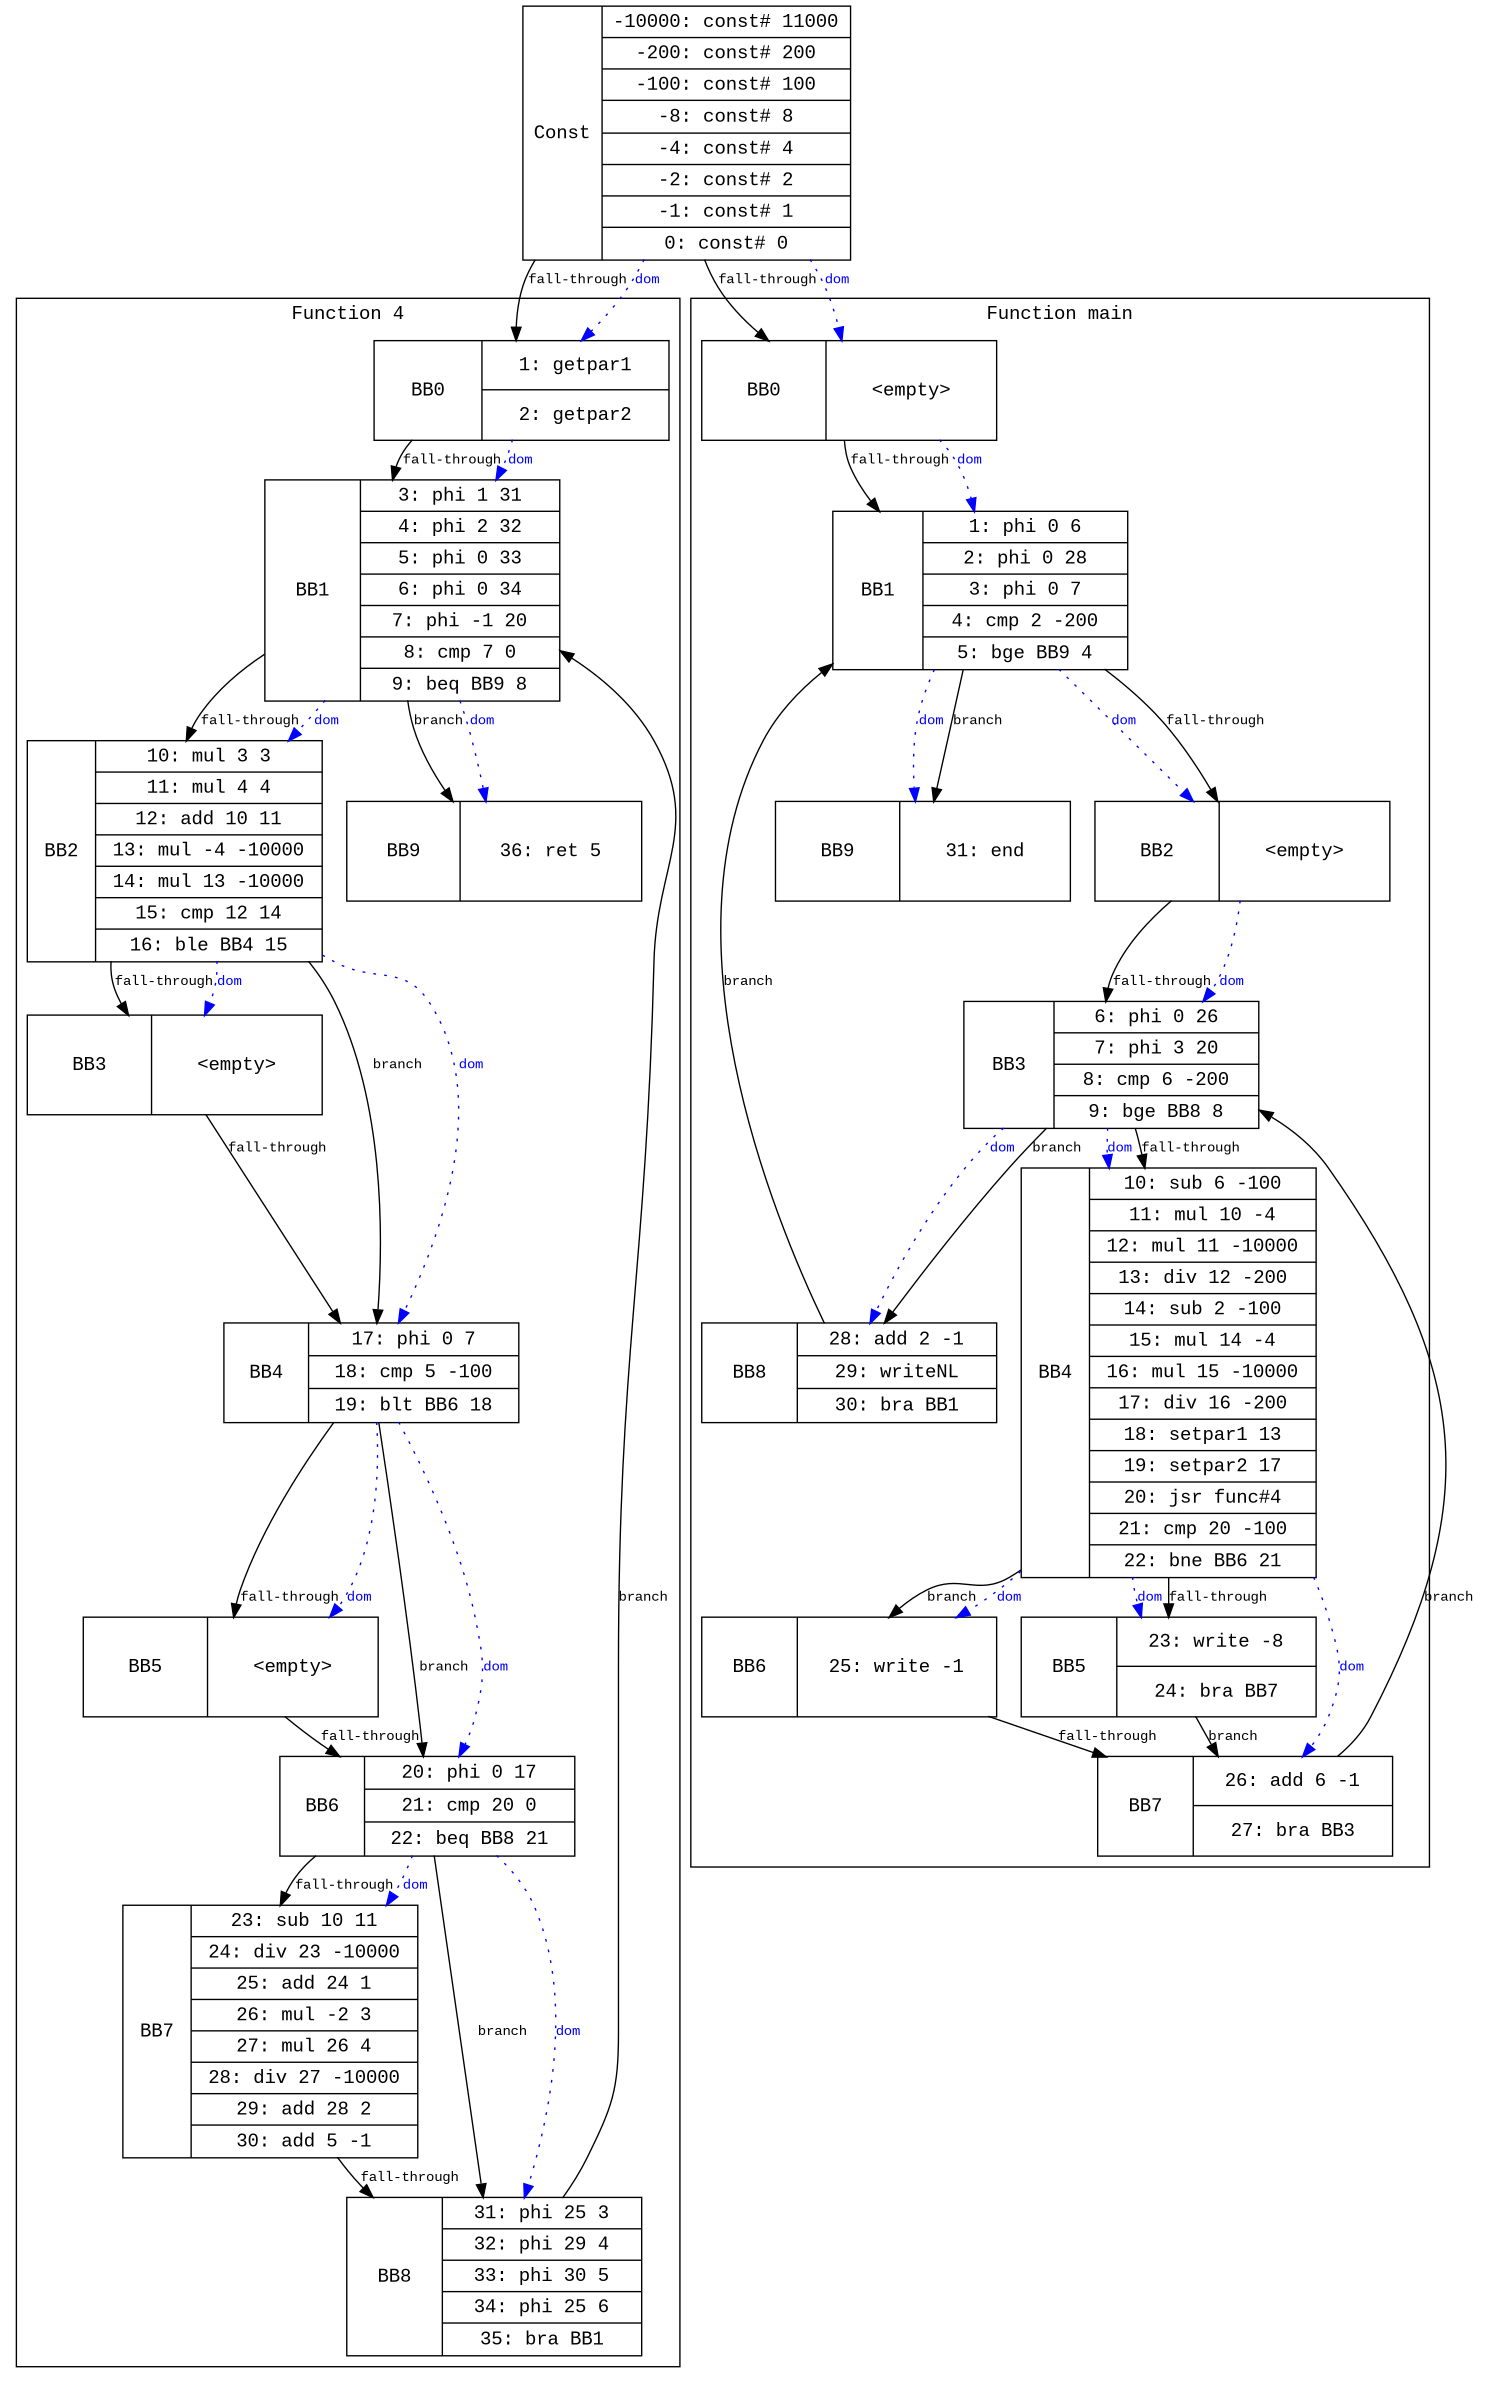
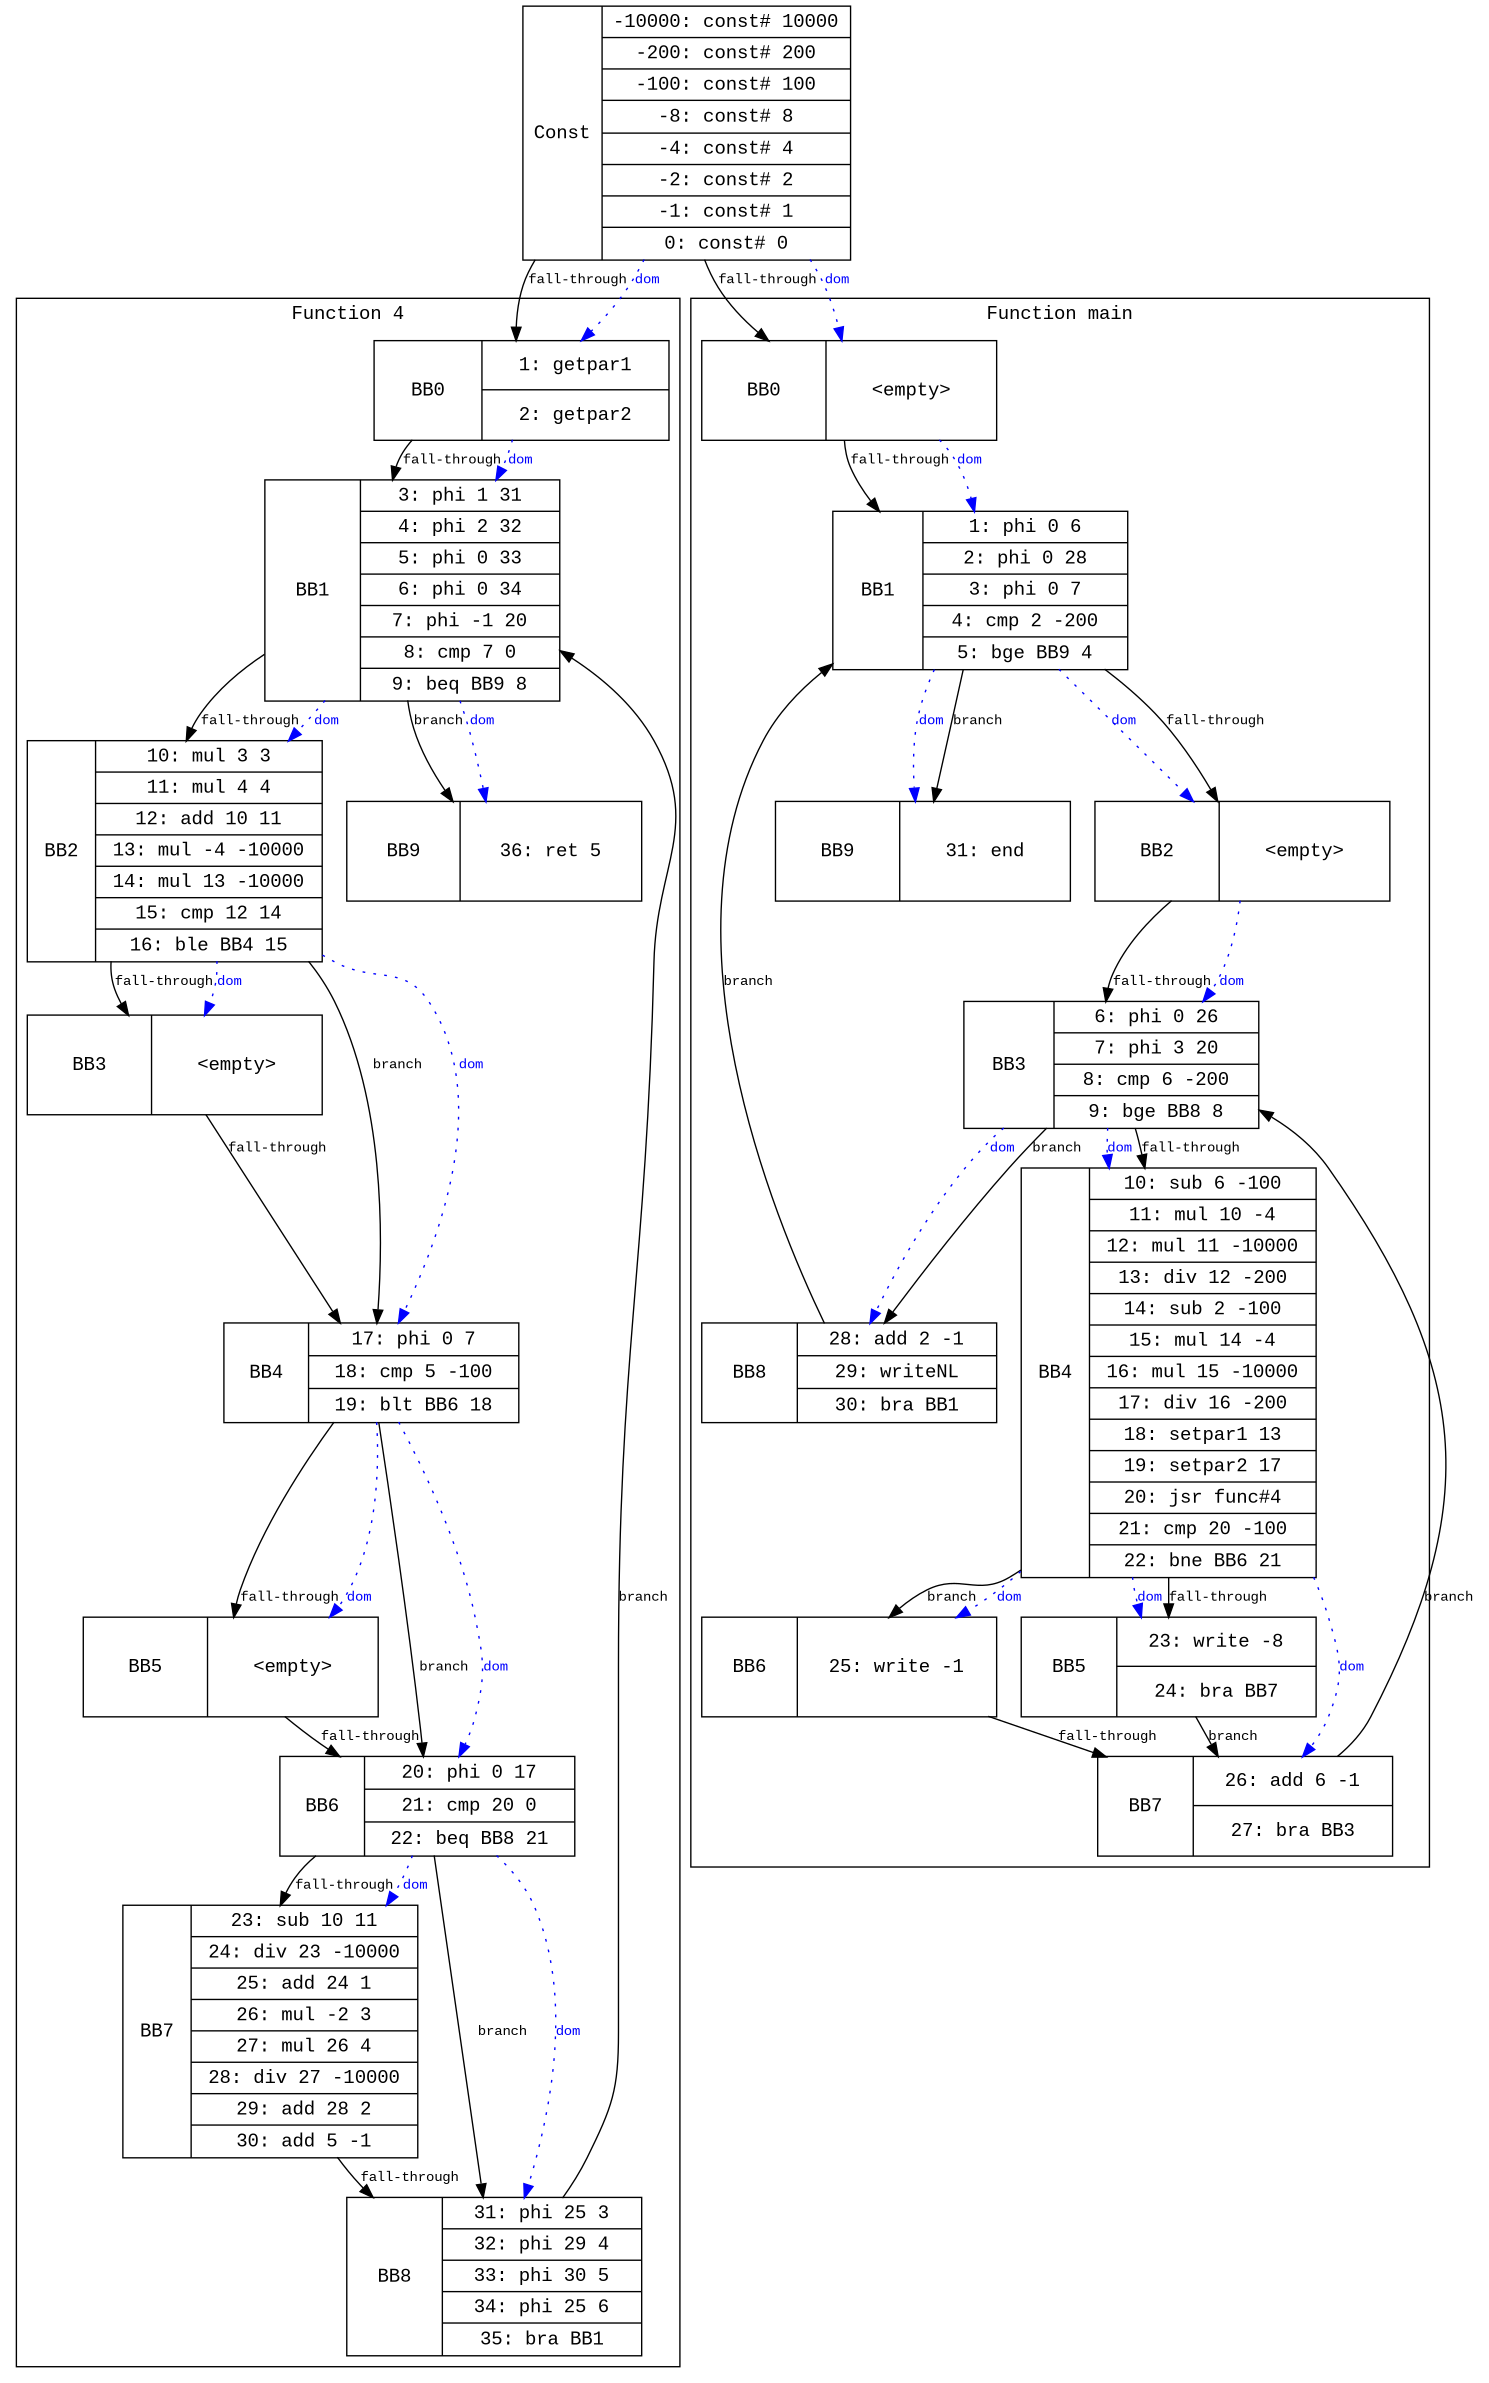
node "Const": text "-10000: const# 11000" -> "-10000: const# 10000"
